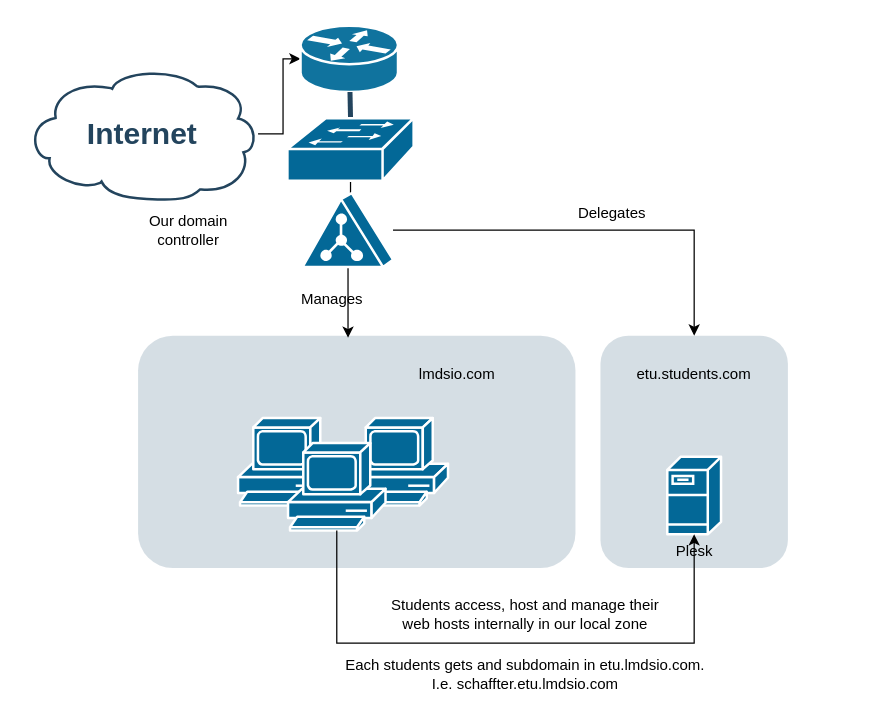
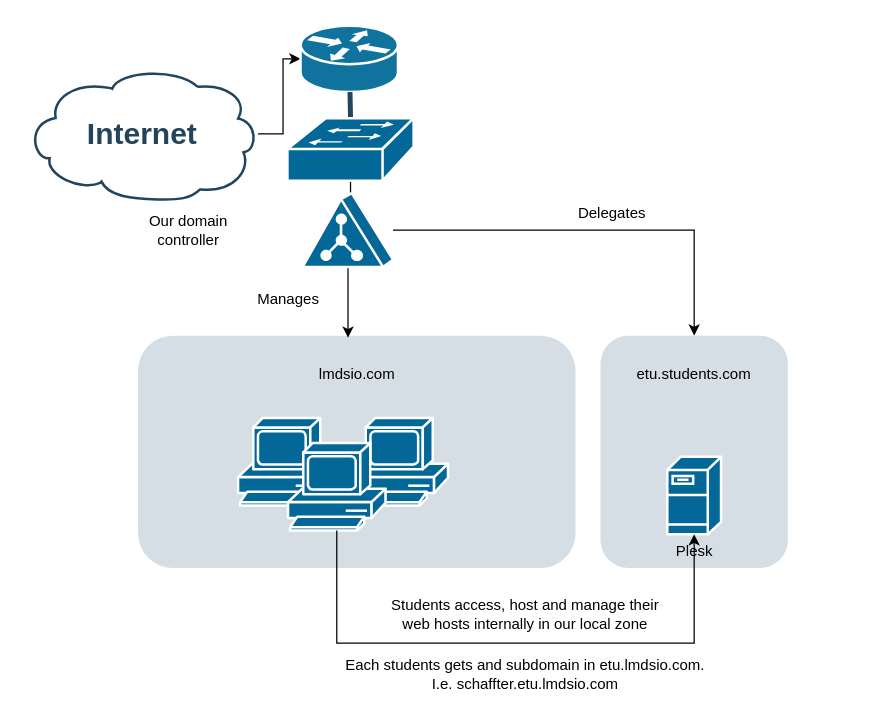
node "Manages": moved (333, 299) -> (289, 299)
node "lmdsio.com": moved (457, 374) -> (357, 374)
